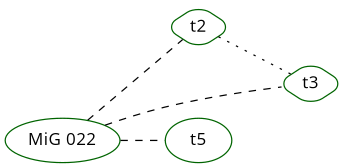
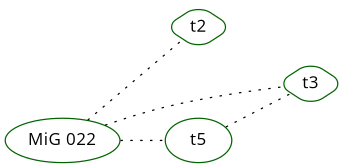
edge "t2" -- "t3": now "t5" -- "t3"
edge "t2" -- "MiG 022": style dashed -> dotted
edge "t3" -- "MiG 022": style dashed -> dotted
edge "MiG 022" -- "t5": style dashed -> dotted
